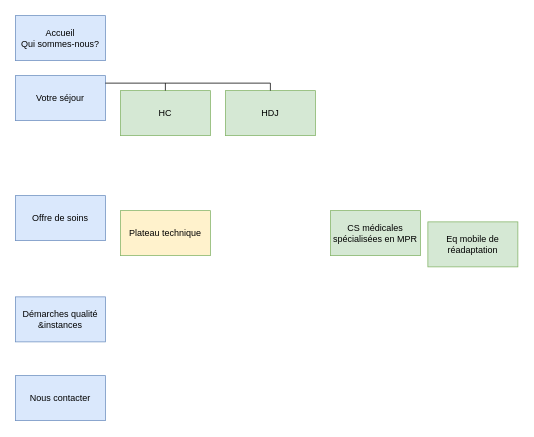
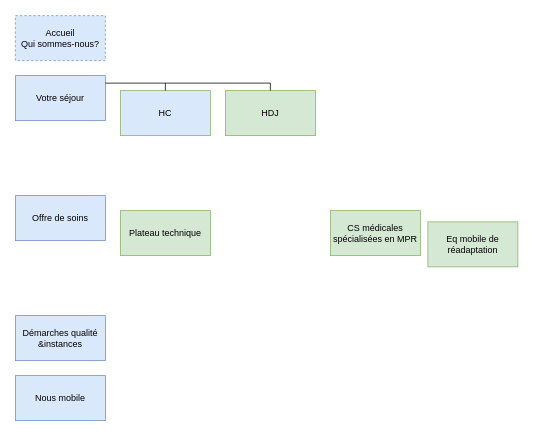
node "Accueil Qui sommes-nous?": style solid -> dashed
node "HC": fillcolor #d5e8d4 -> #dae8fc
node "Plateau technique": fillcolor #fff2cc -> #d5e8d4
node "Démarches qualité &instances": moved (60, 319) -> (60, 338)
node "Nous contacter": label "Nous contacter" -> "Nous mobile"
